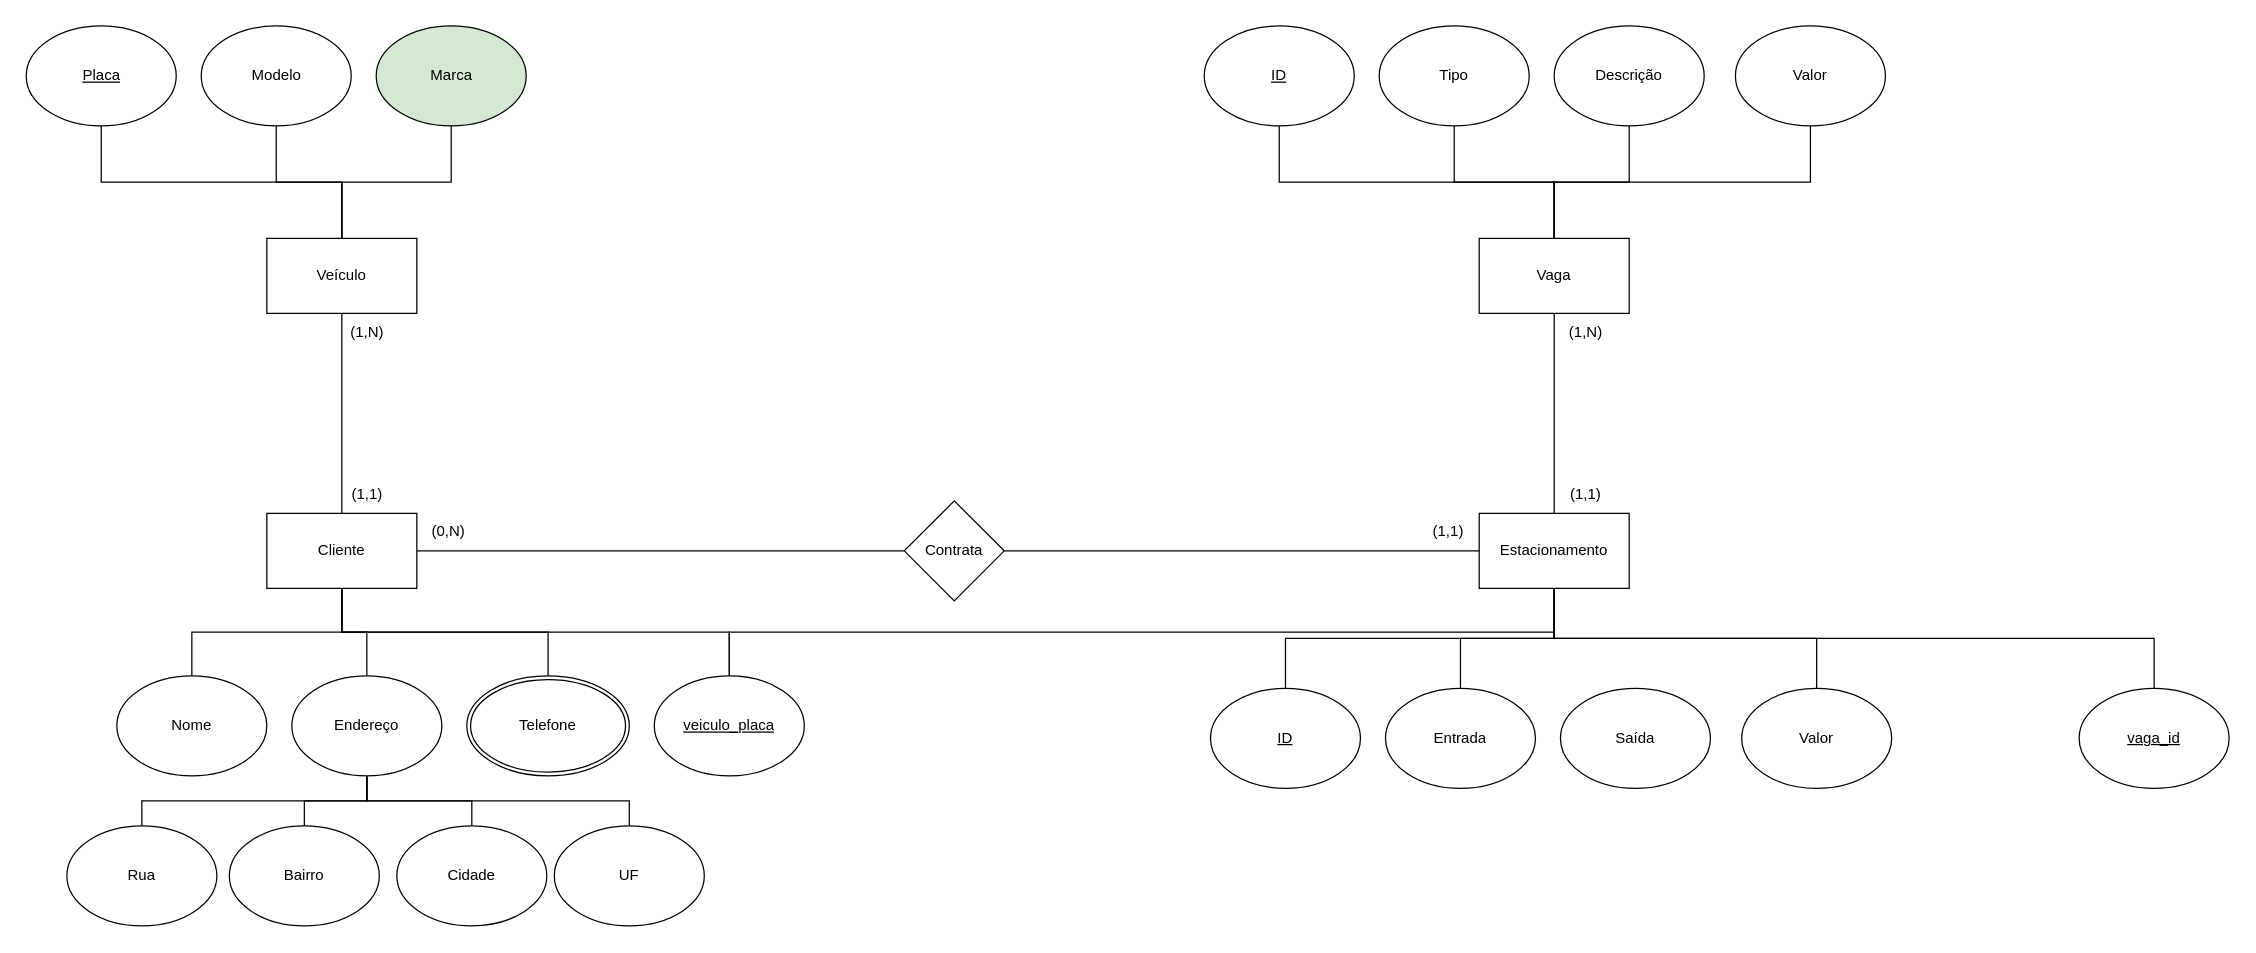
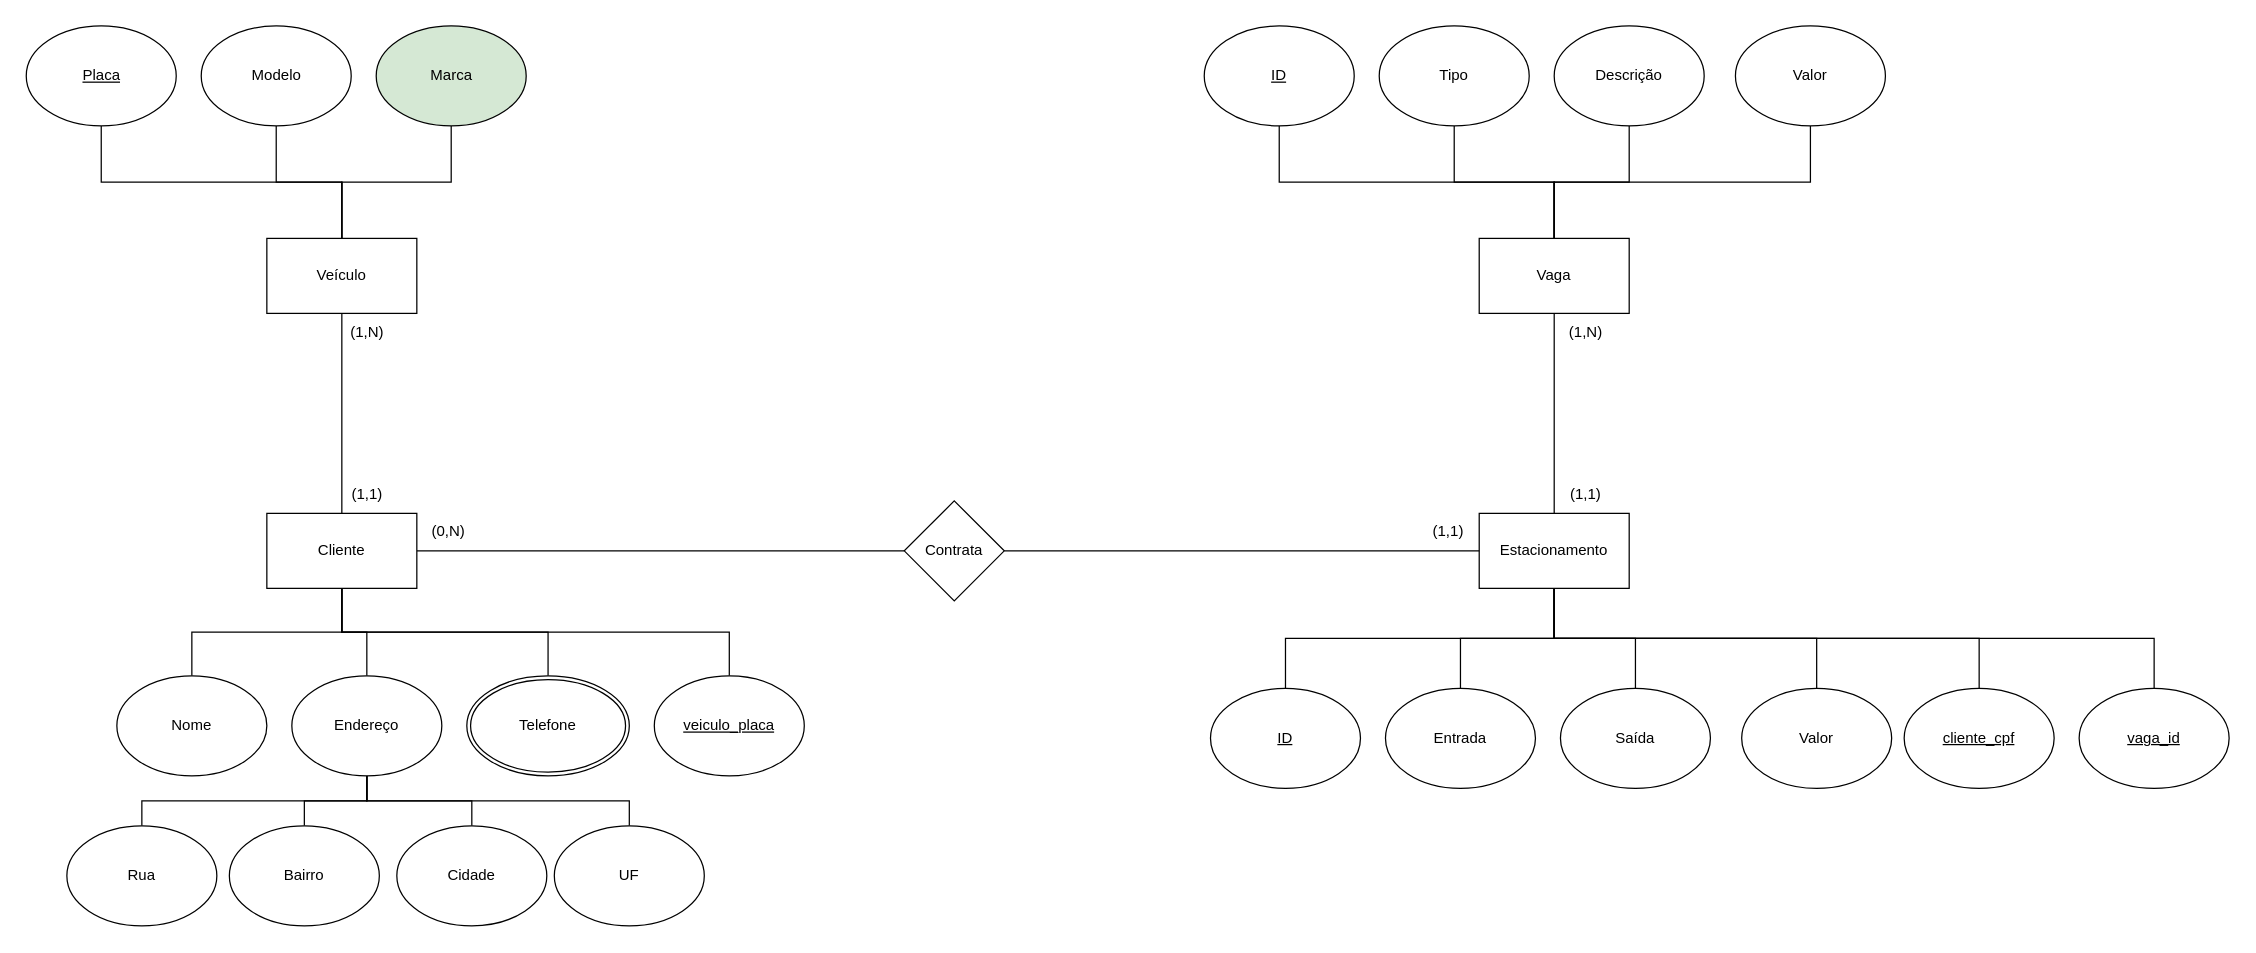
edge "Estacionamento" -- "veiculo_placa": now "Estacionamento" -- "Saída"
edge "Estacionamento" -- "cliente_cpf": added
node "cliente_cpf": added
